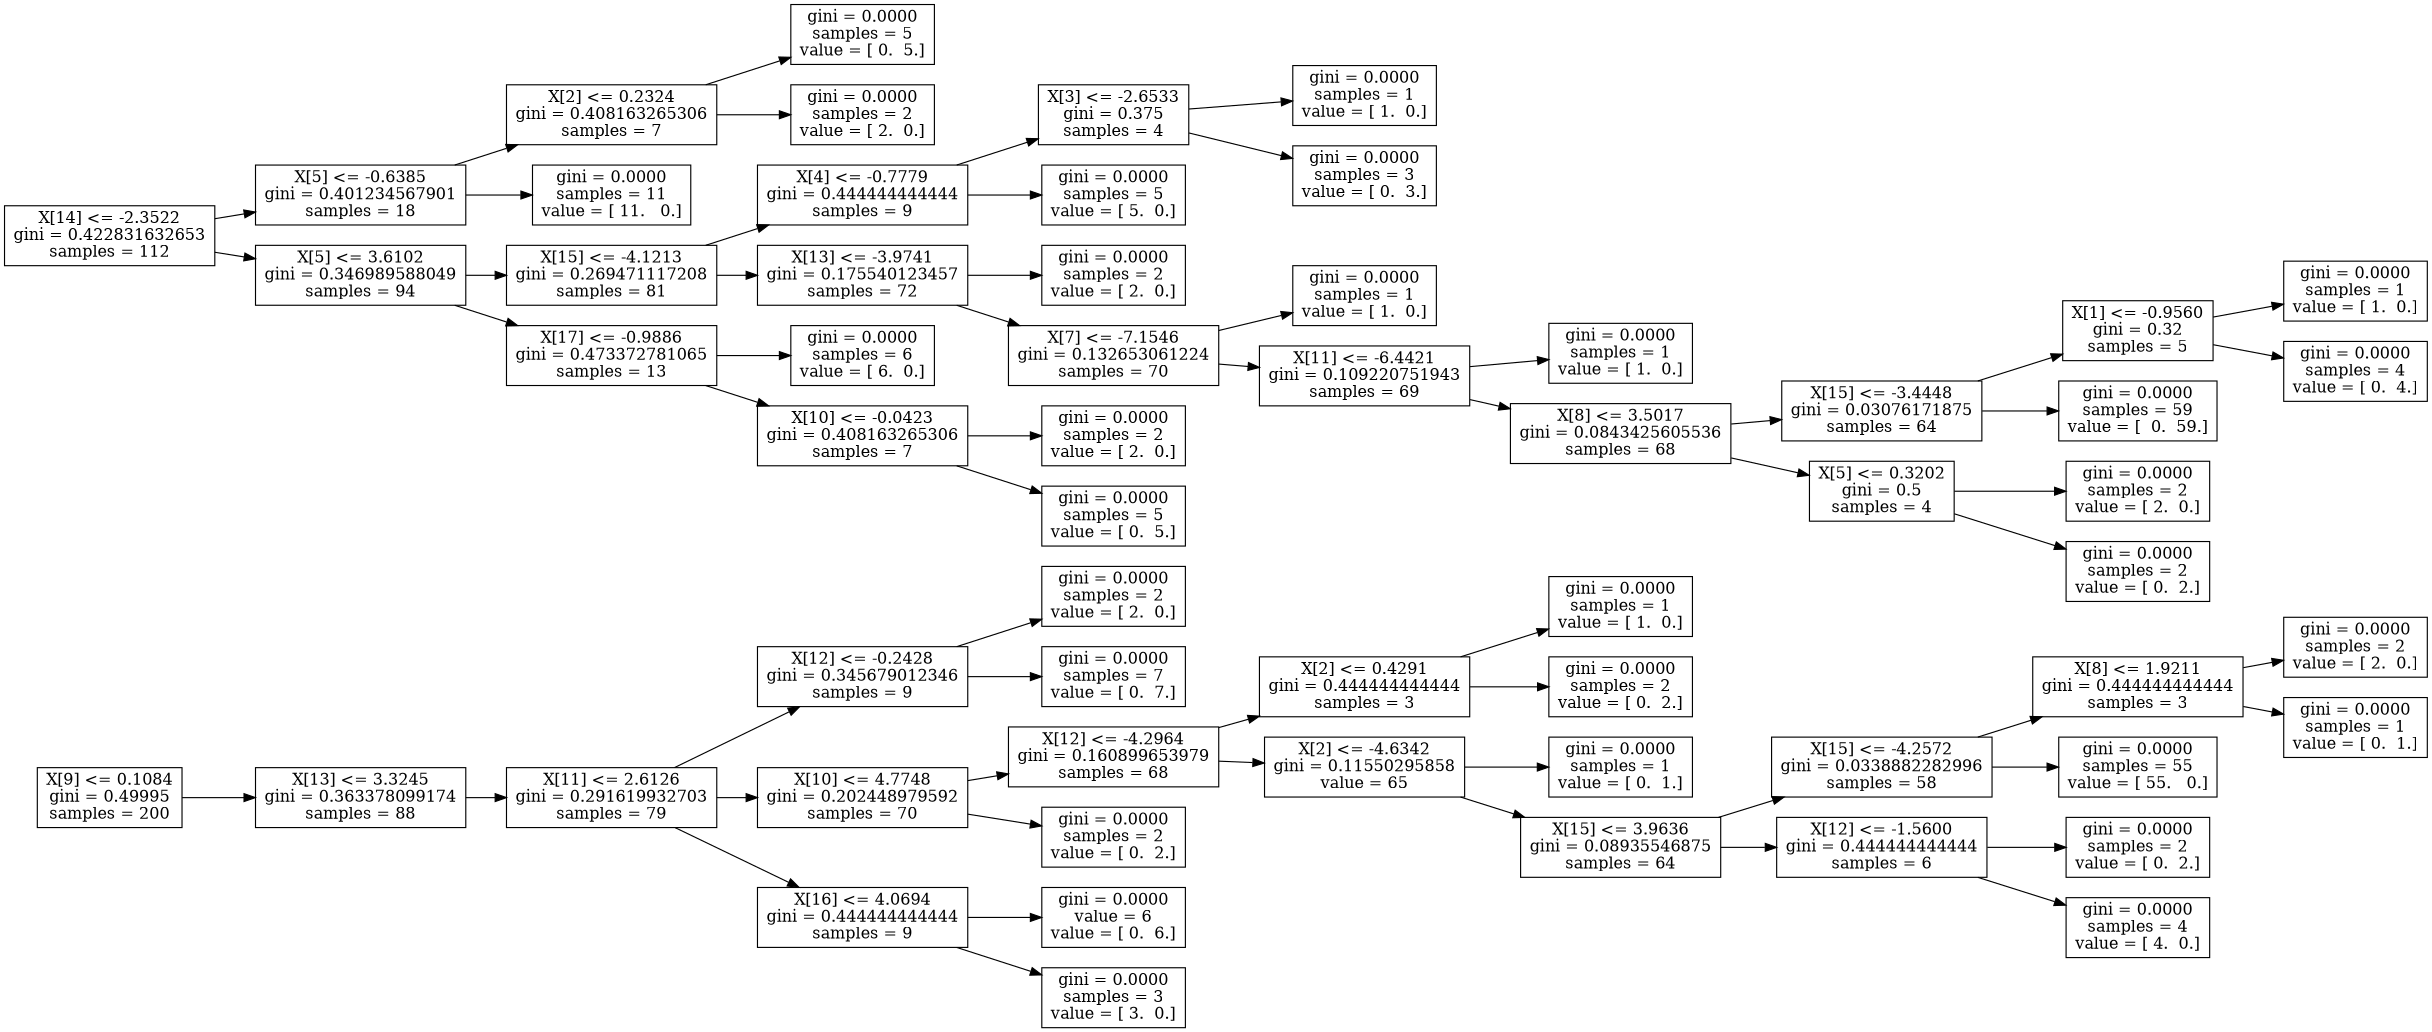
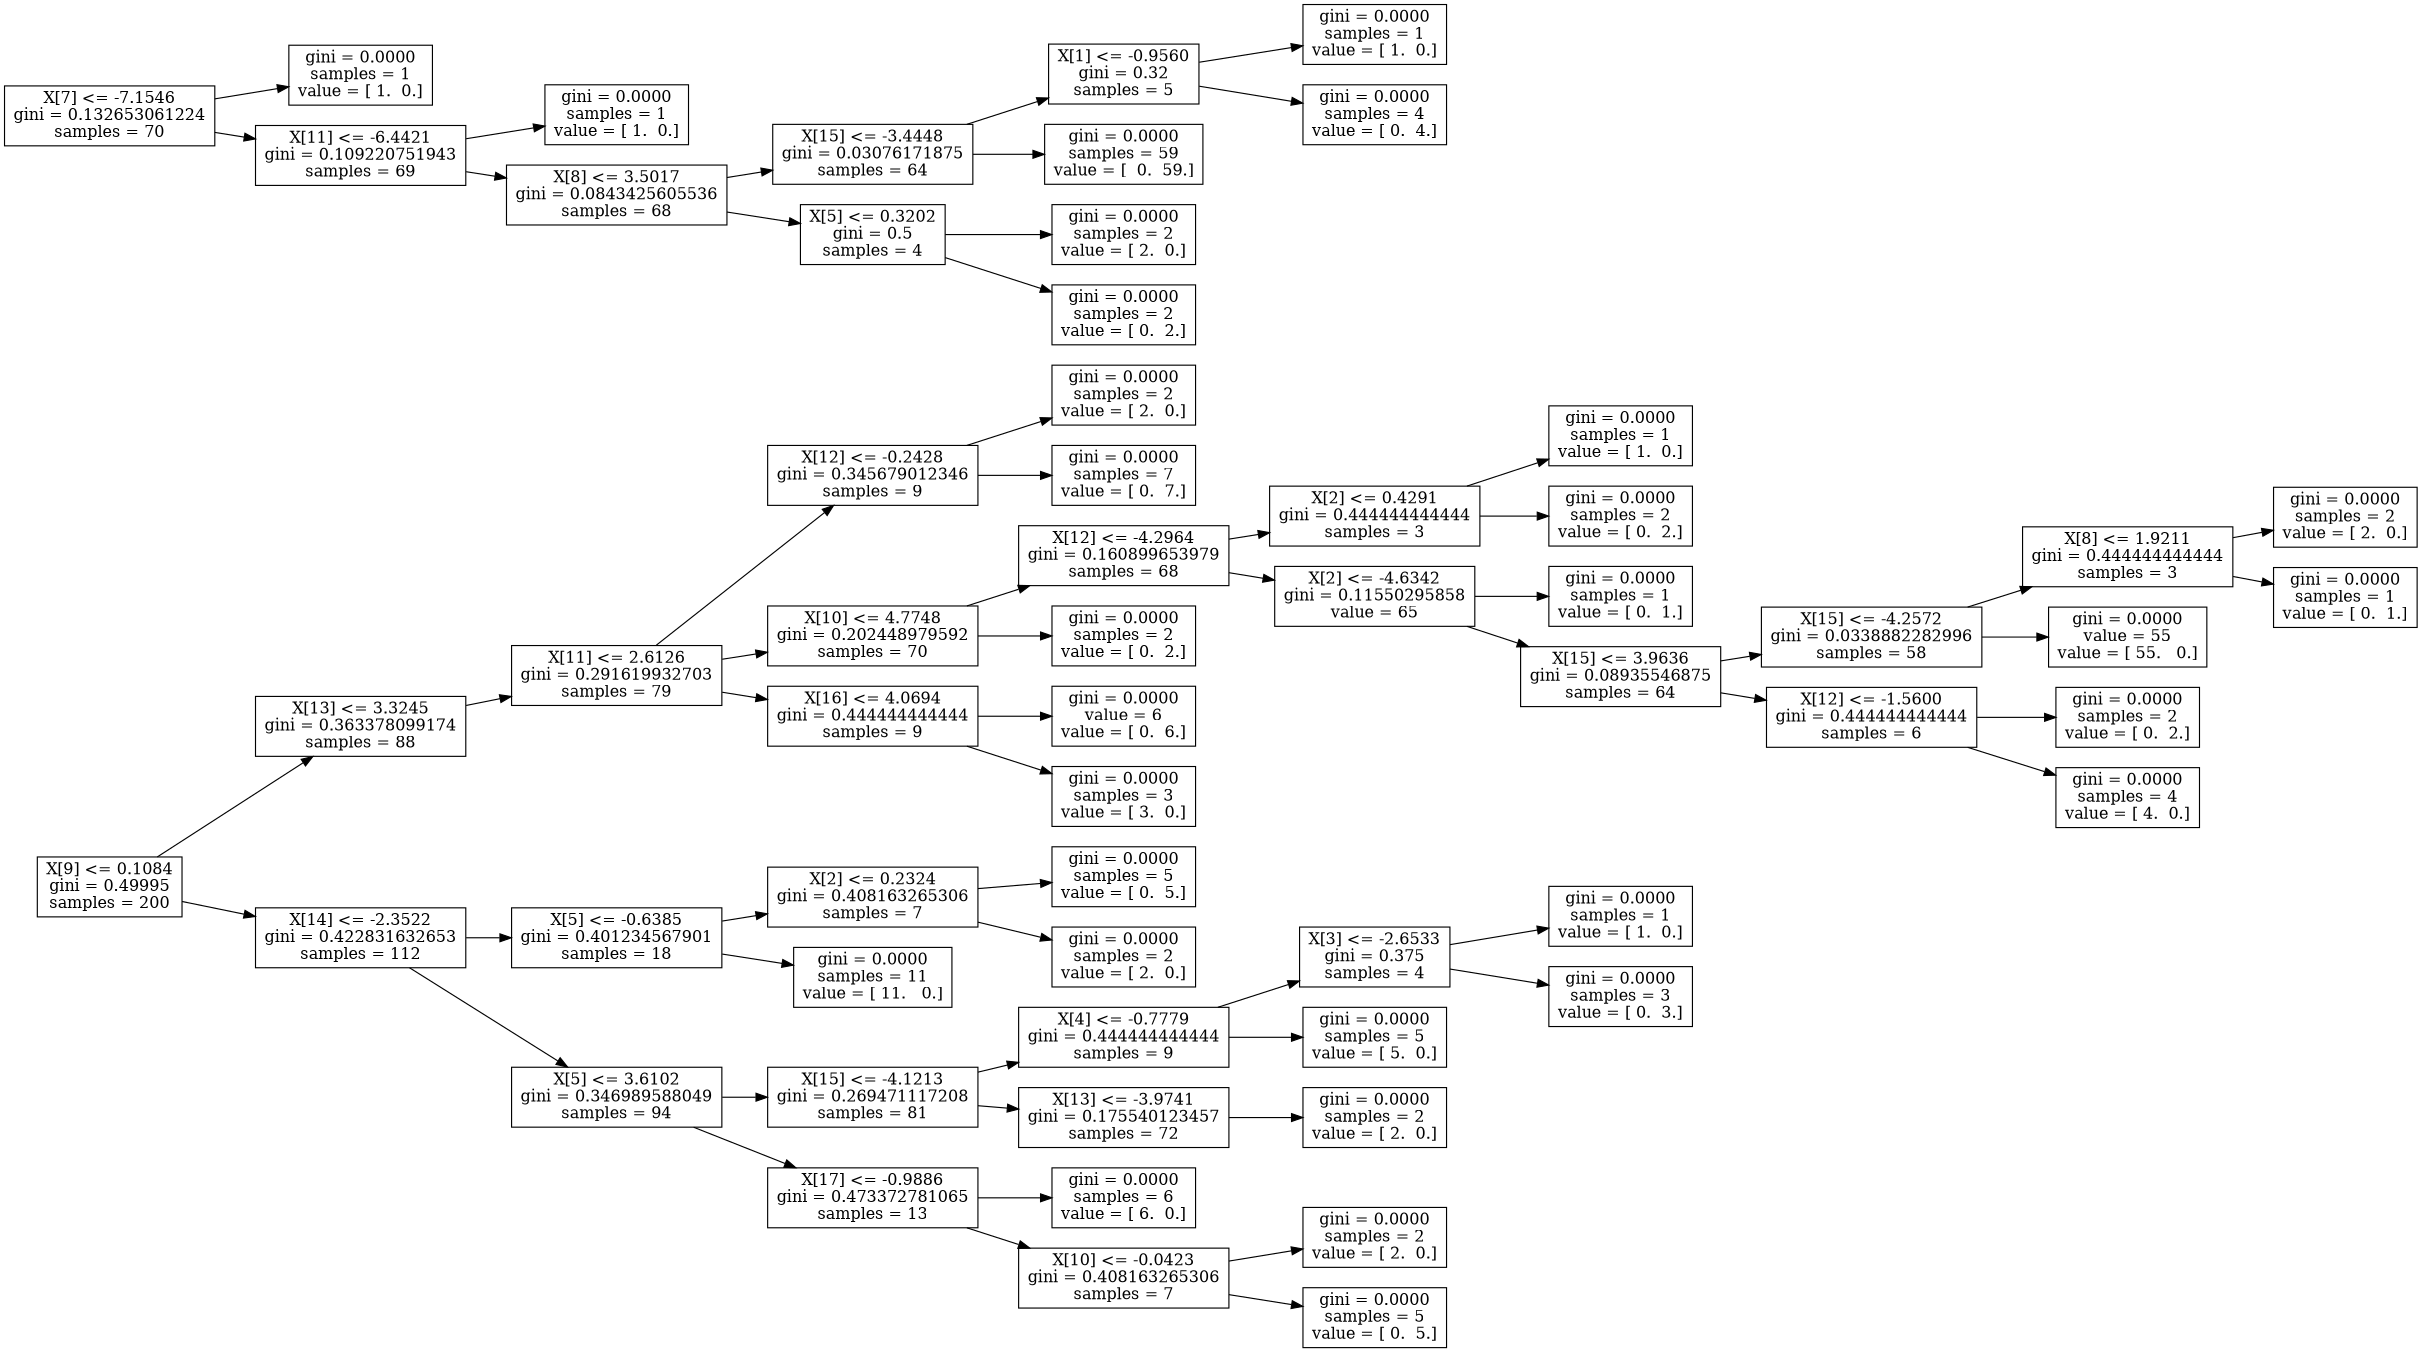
edge "X[13] <= -3.9741 gini = 0.175540123457 samples = 72" -> "X[7] <= -7.1546 gini = 0.132653061224 samples = 70": removed
node "gini = 0.0000 samples = 55 value = [ 55.   0.]": label "gini = 0.0000 samples = 55 value = [ 55.   0.]" -> "gini = 0.0000 value = 55 value = [ 55.   0.]"
edge "X[9] <= 0.1084 gini = 0.49995 samples = 200" -> "X[14] <= -2.3522 gini = 0.422831632653 samples = 112": added
